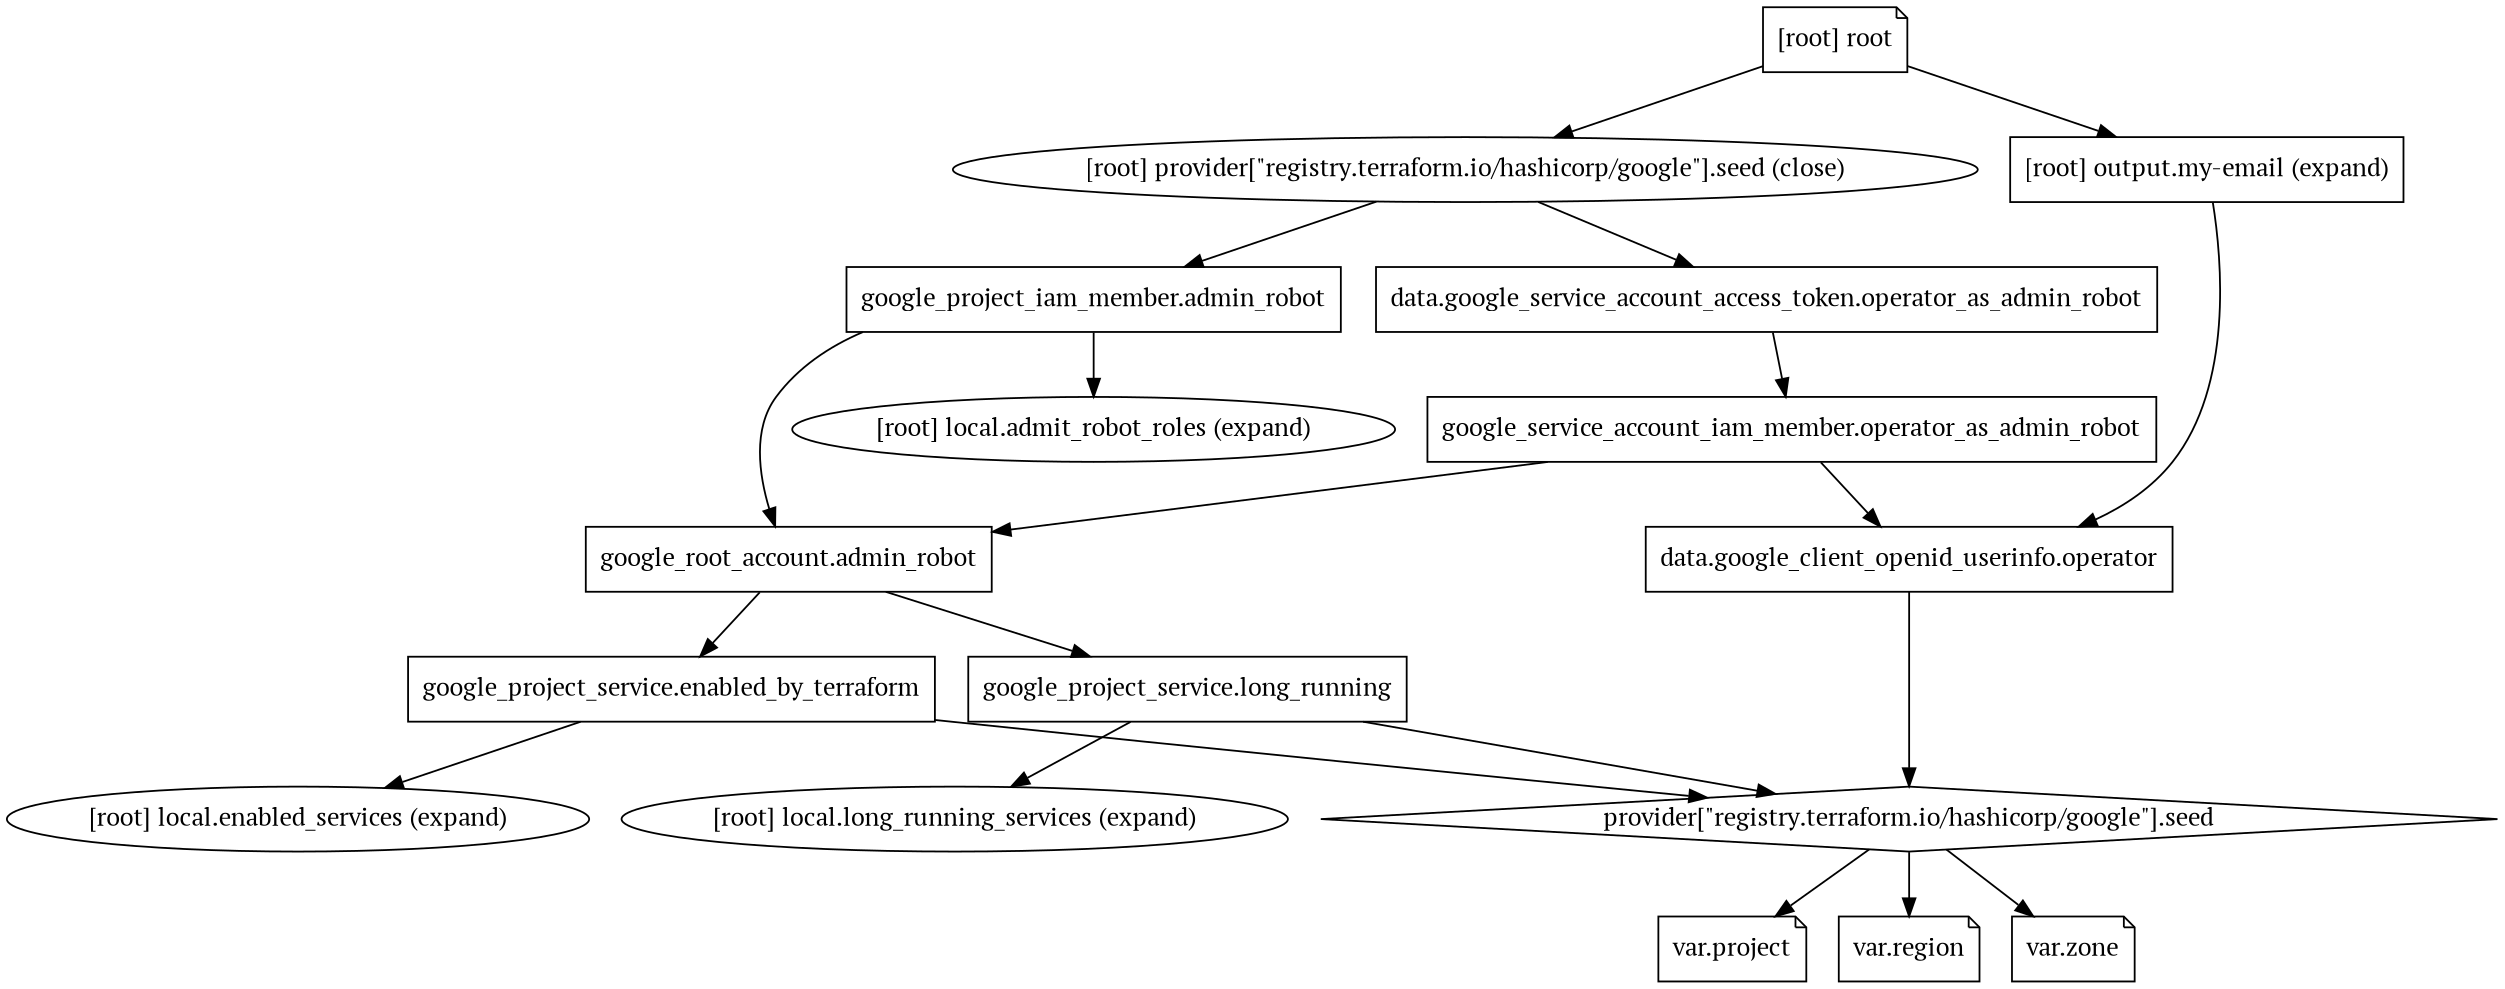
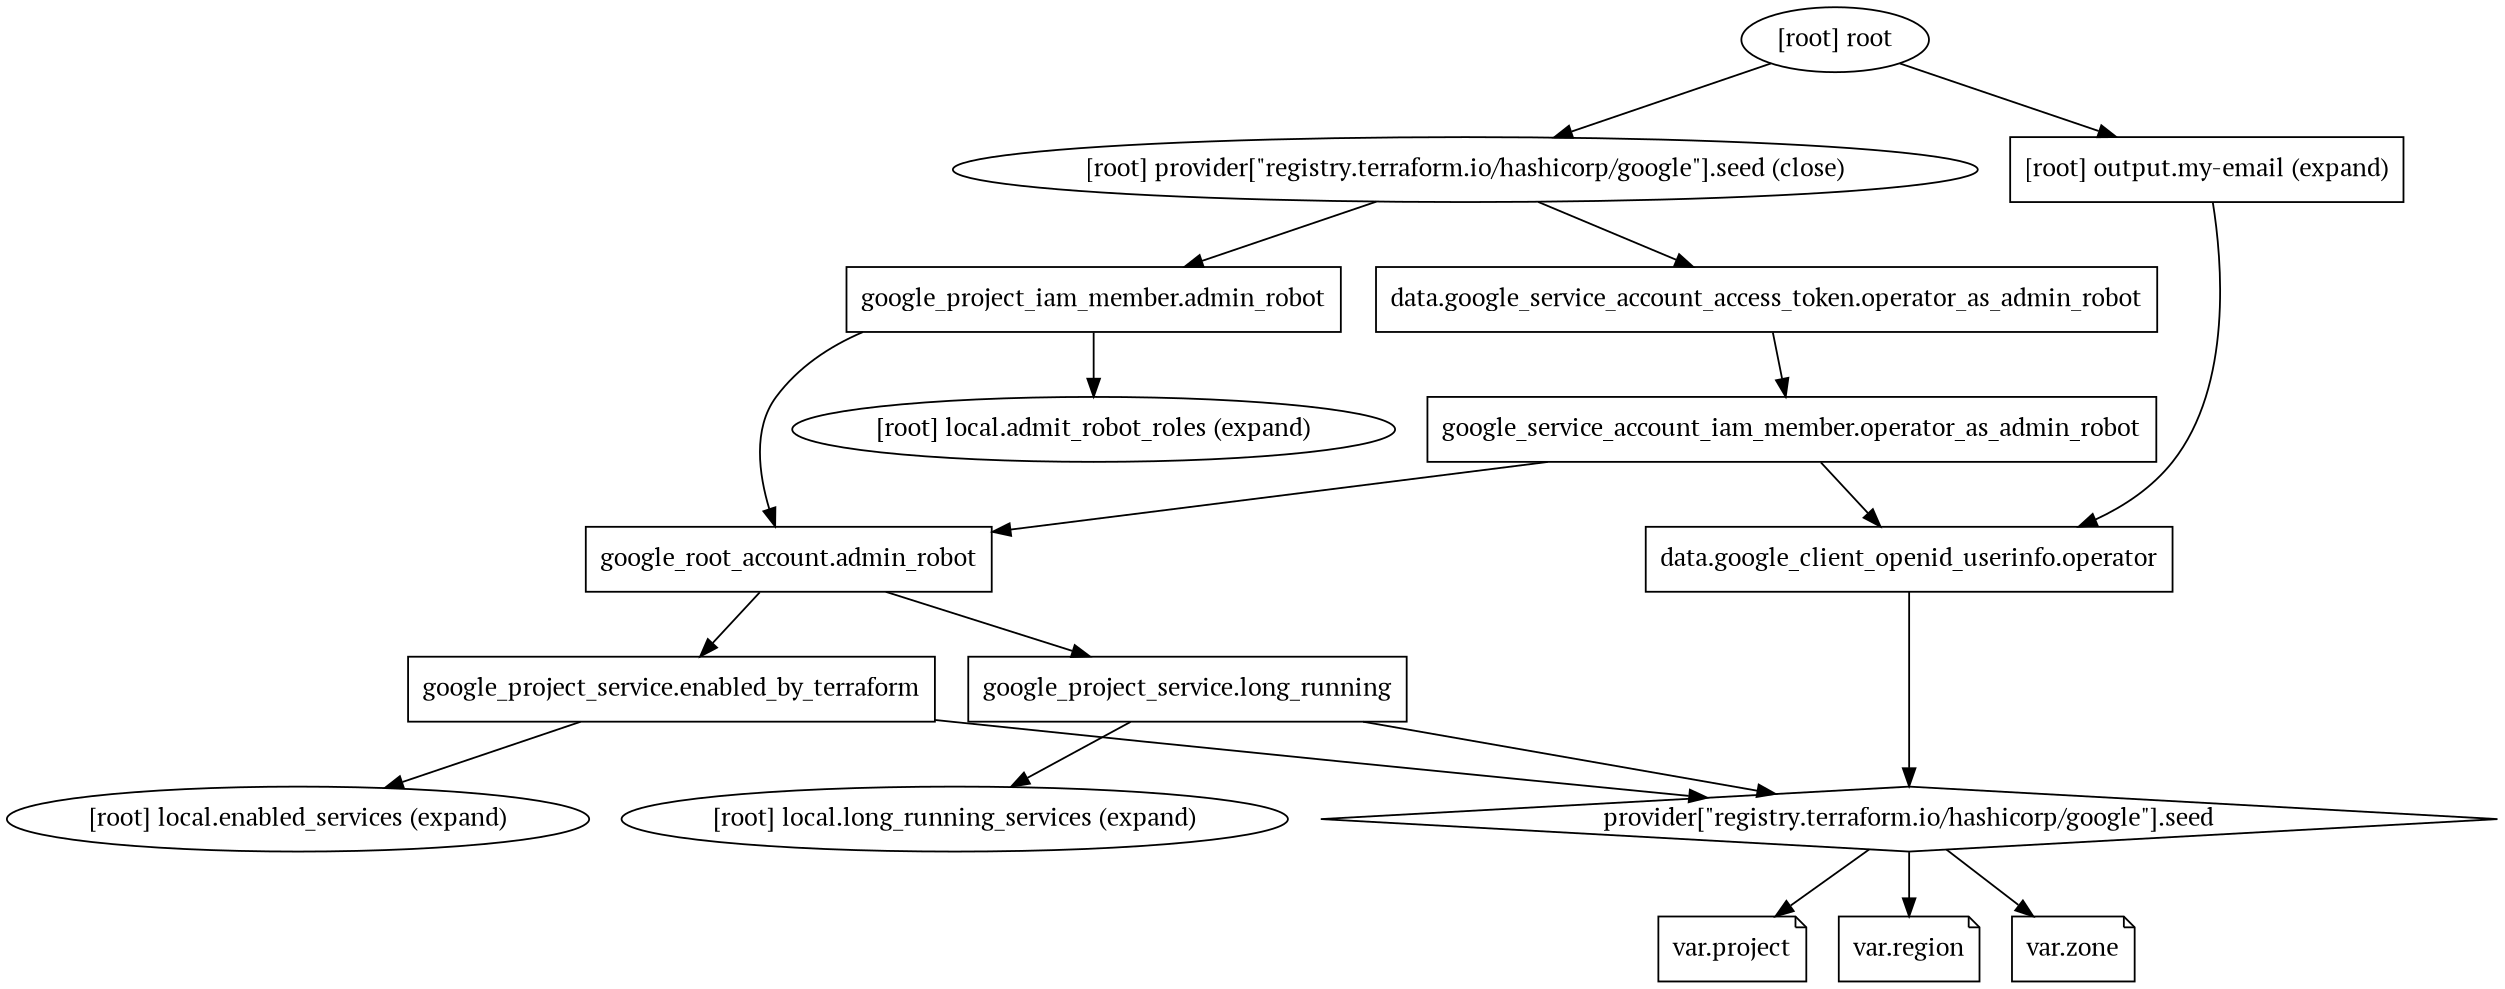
node "[root] root": shape note -> ellipse
